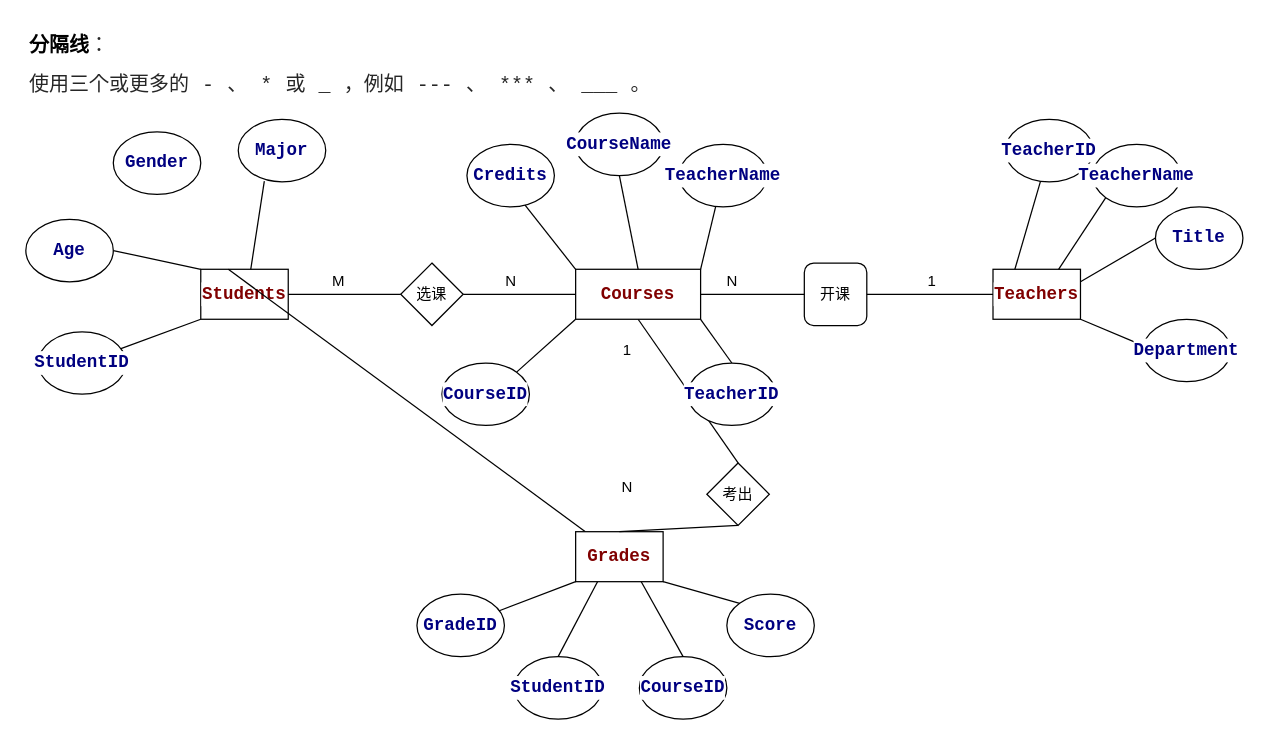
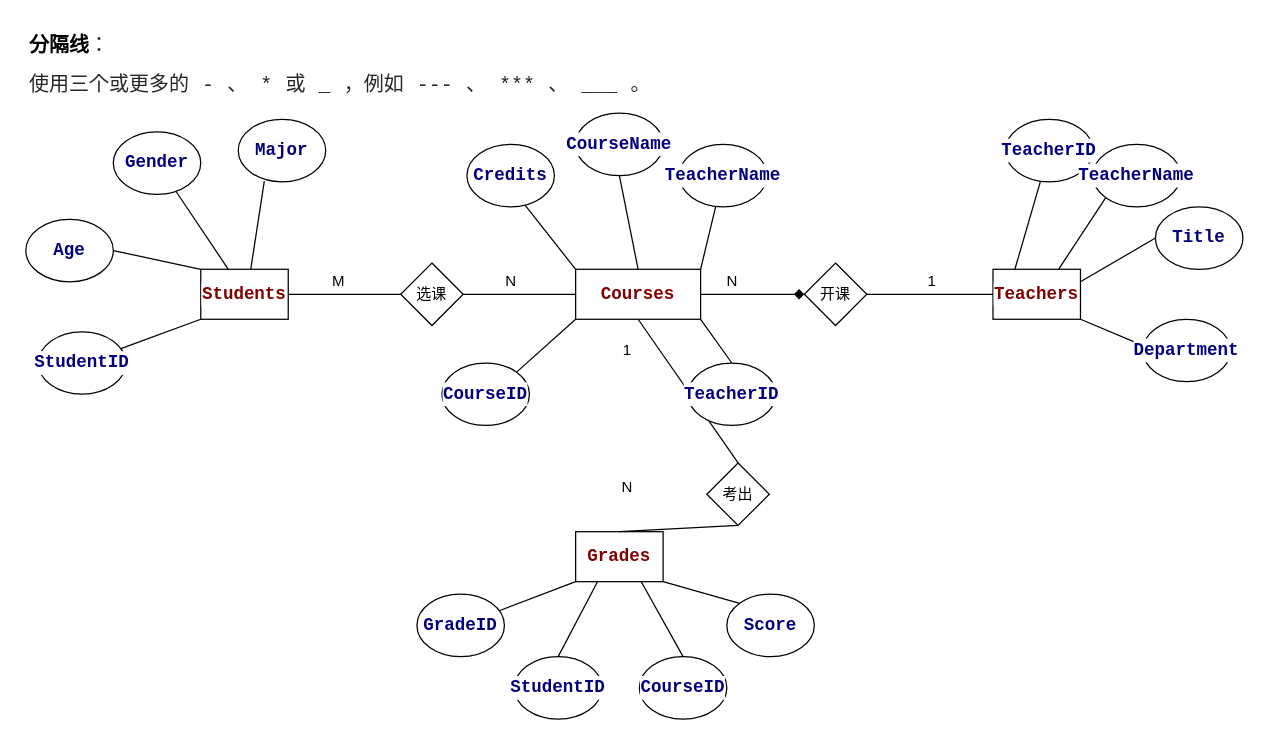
edge "Courses" -- "开课": arrowhead none -> diamond
node "开课": shape rounded rectangle -> diamond
edge "Students" -- "Grades": now "Students" -- "Gender"
